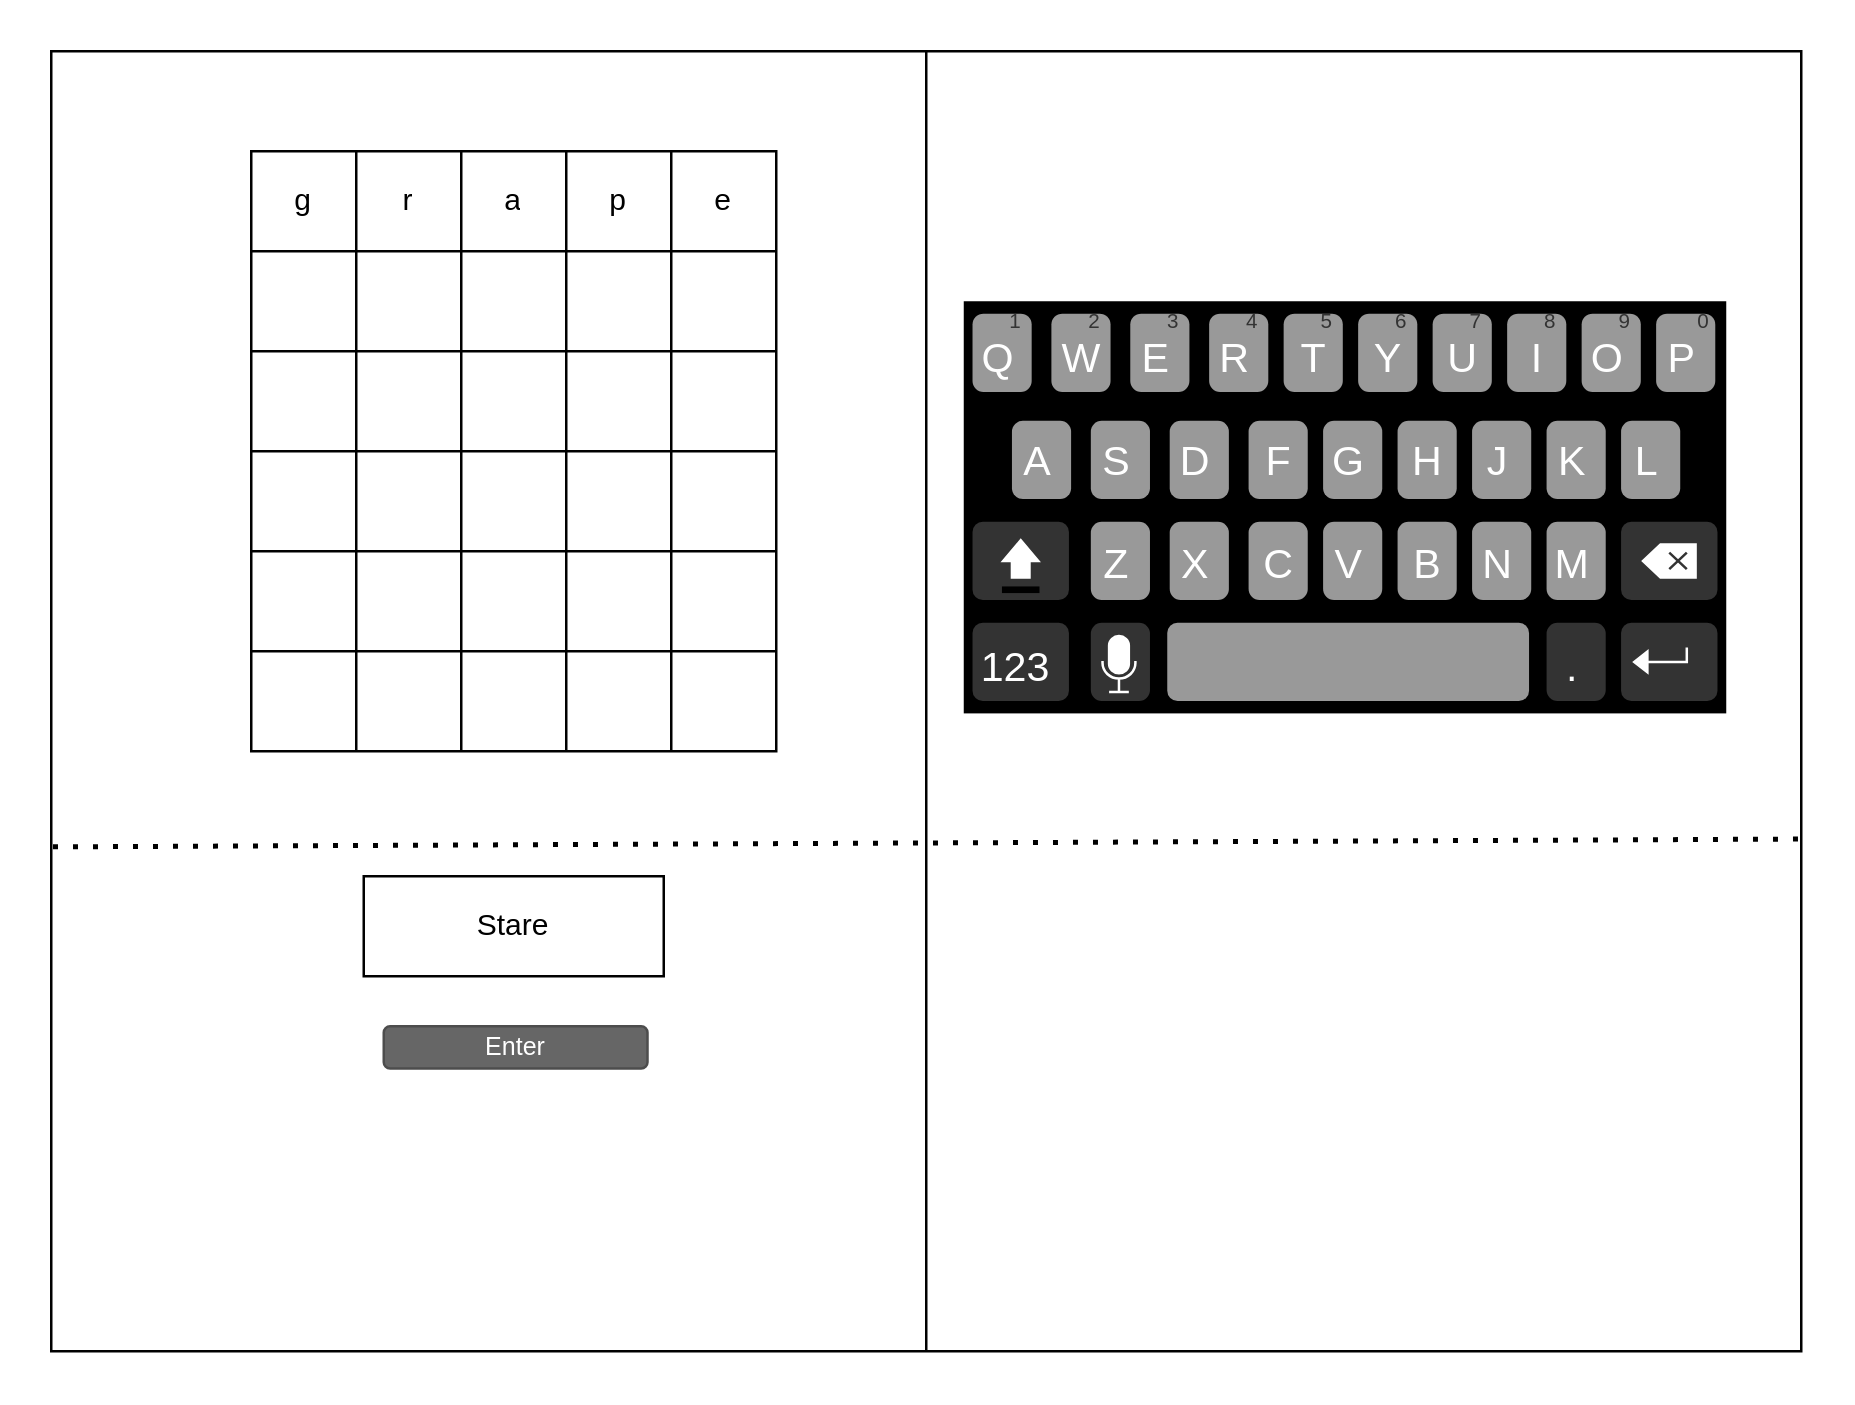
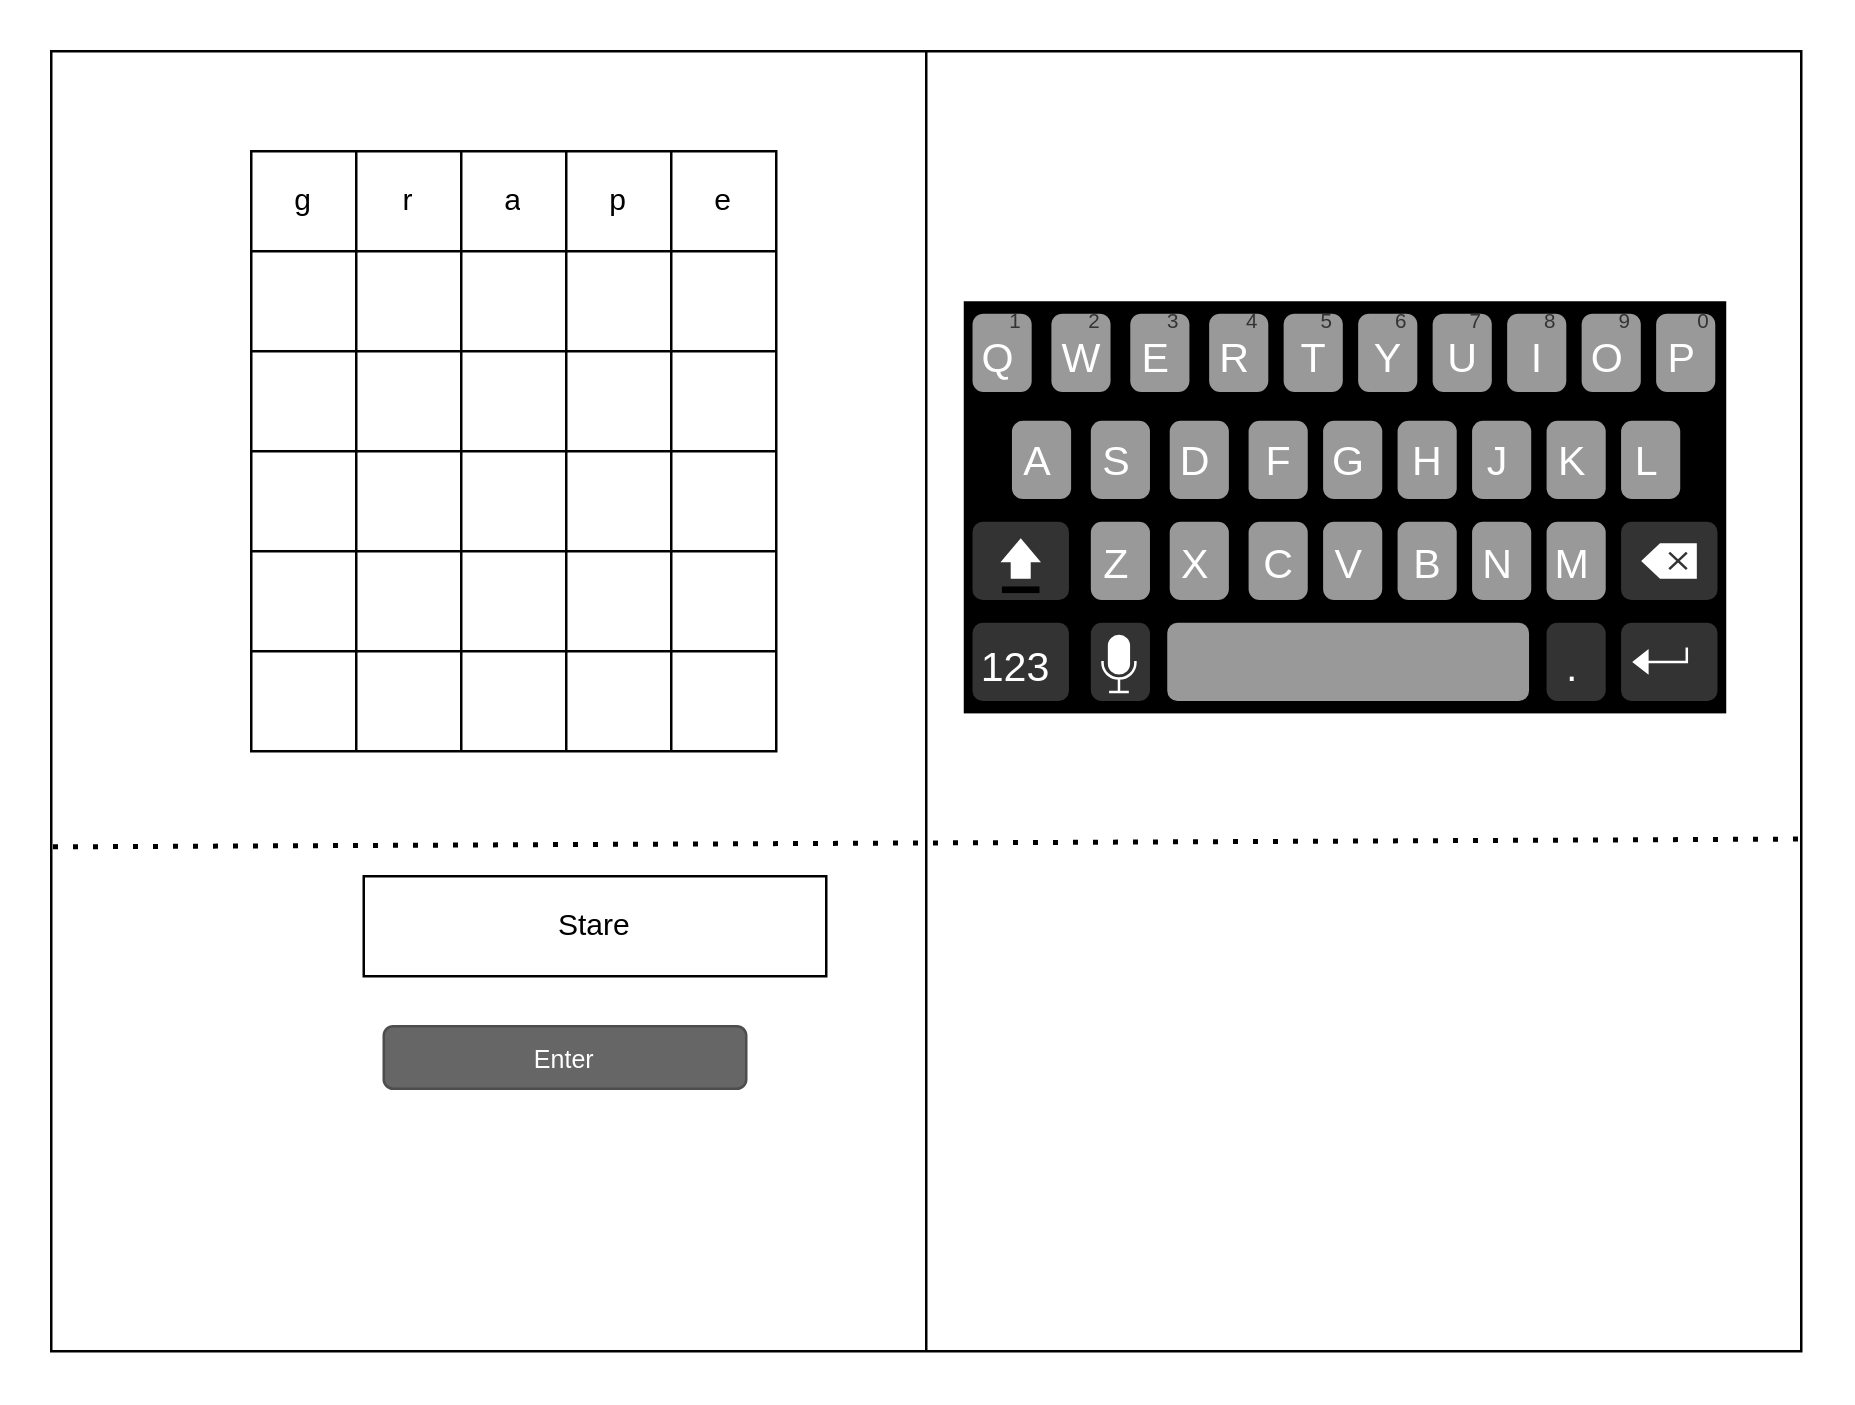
node "Stare": size 300x100 -> 463x100
node "Enter": size 264x42 -> 363x63
